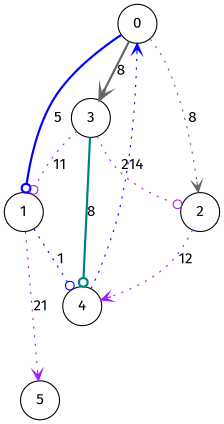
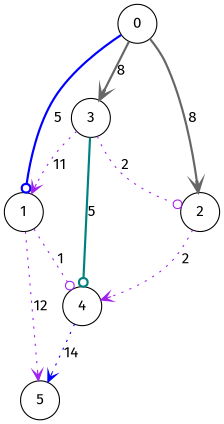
edge "0" -> "2": style dotted -> bold
edge "3" -> "1": arrowhead odot -> vee
edge "4" -> "0": now "4" -> "5"
edge "3" -> "4": label "8" -> "5"
edge "1" -> "4": color blue -> purple
edge "2" -> "4": label "12" -> "2"
edge "1" -> "5": label "21" -> "12"
